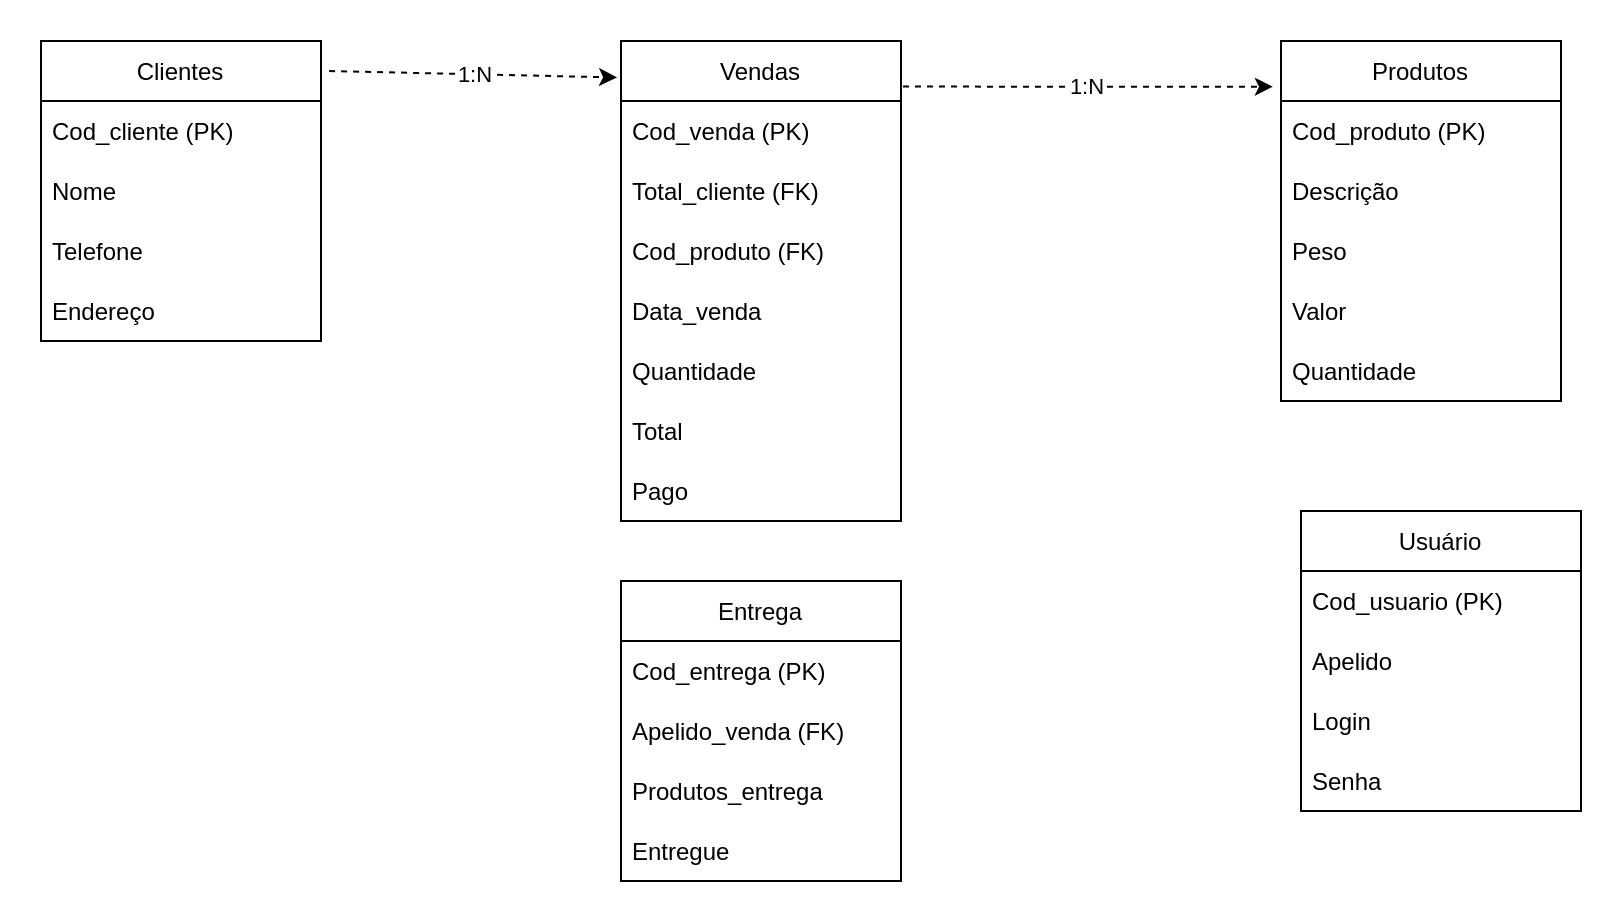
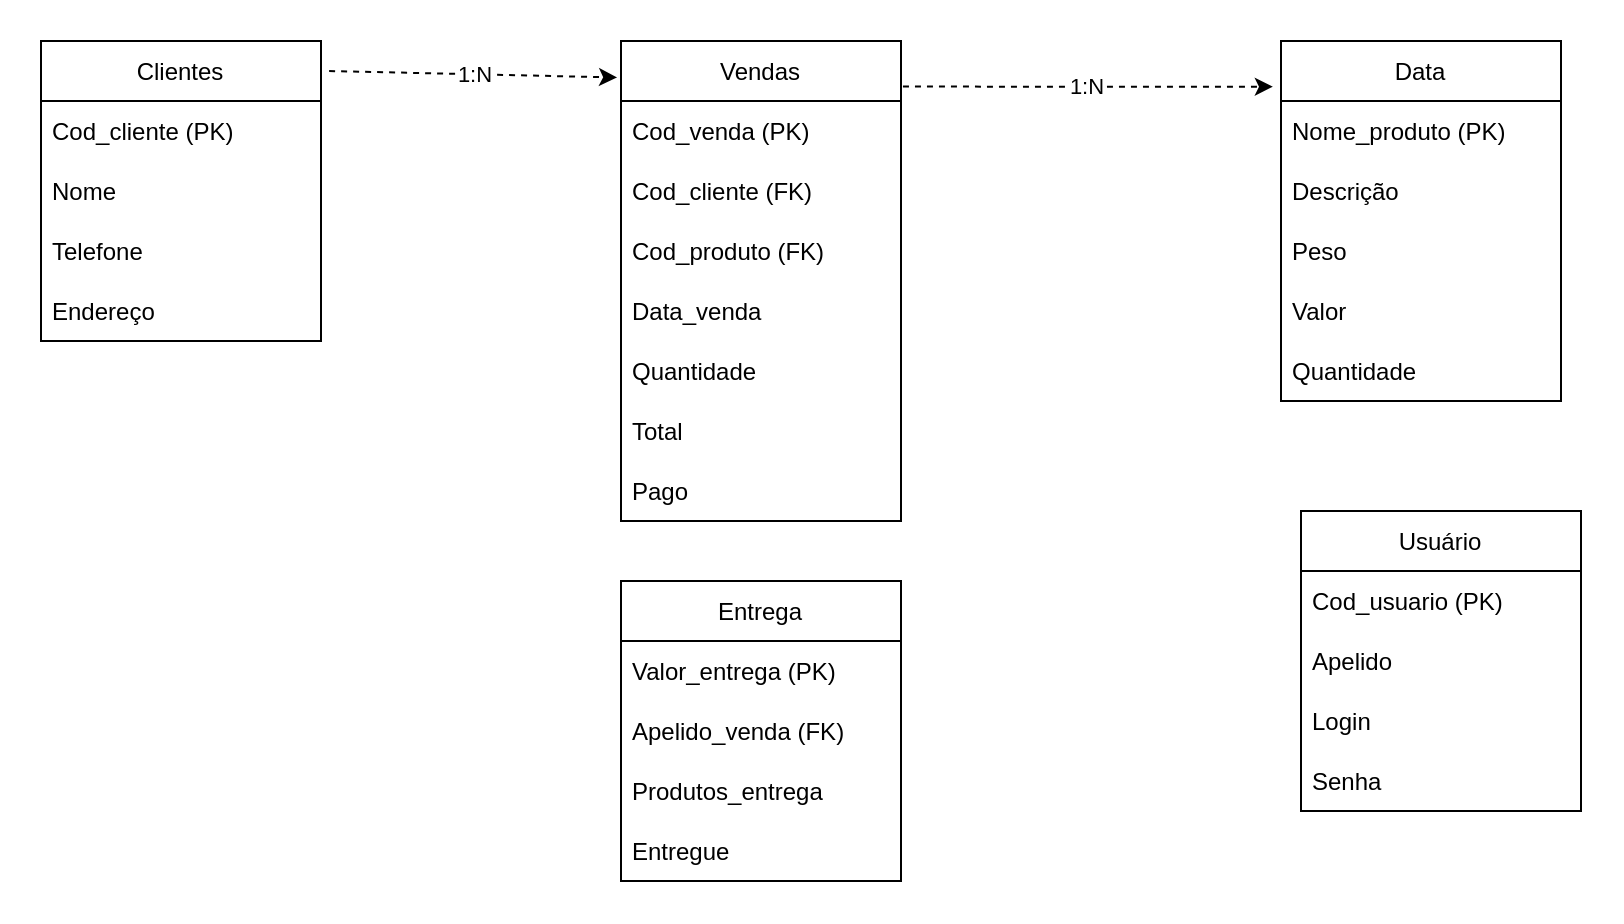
node "Produtos": label "Produtos" -> "Data"
node "Cod_produto (PK)": label "Cod_produto (PK)" -> "Nome_produto (PK)"
node "Total_cliente (FK)": label "Total_cliente (FK)" -> "Cod_cliente (FK)"
node "Cod_entrega (PK)": label "Cod_entrega (PK)" -> "Valor_entrega (PK)"
